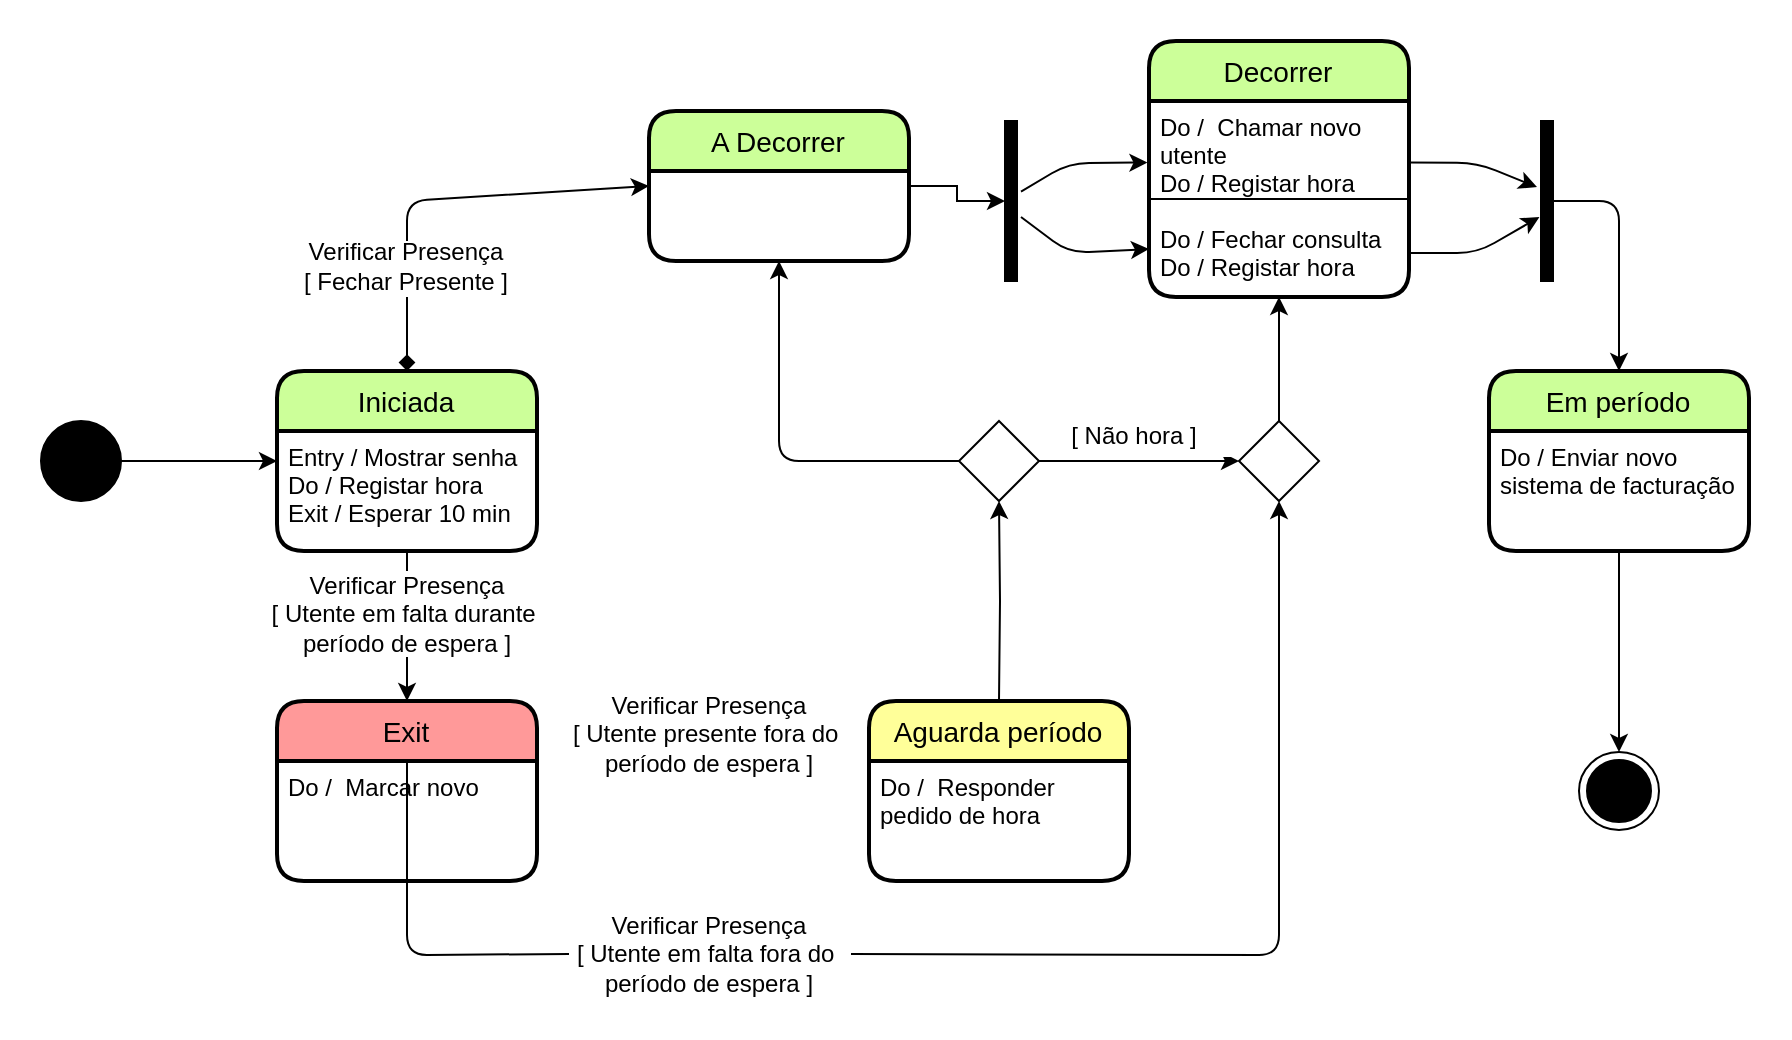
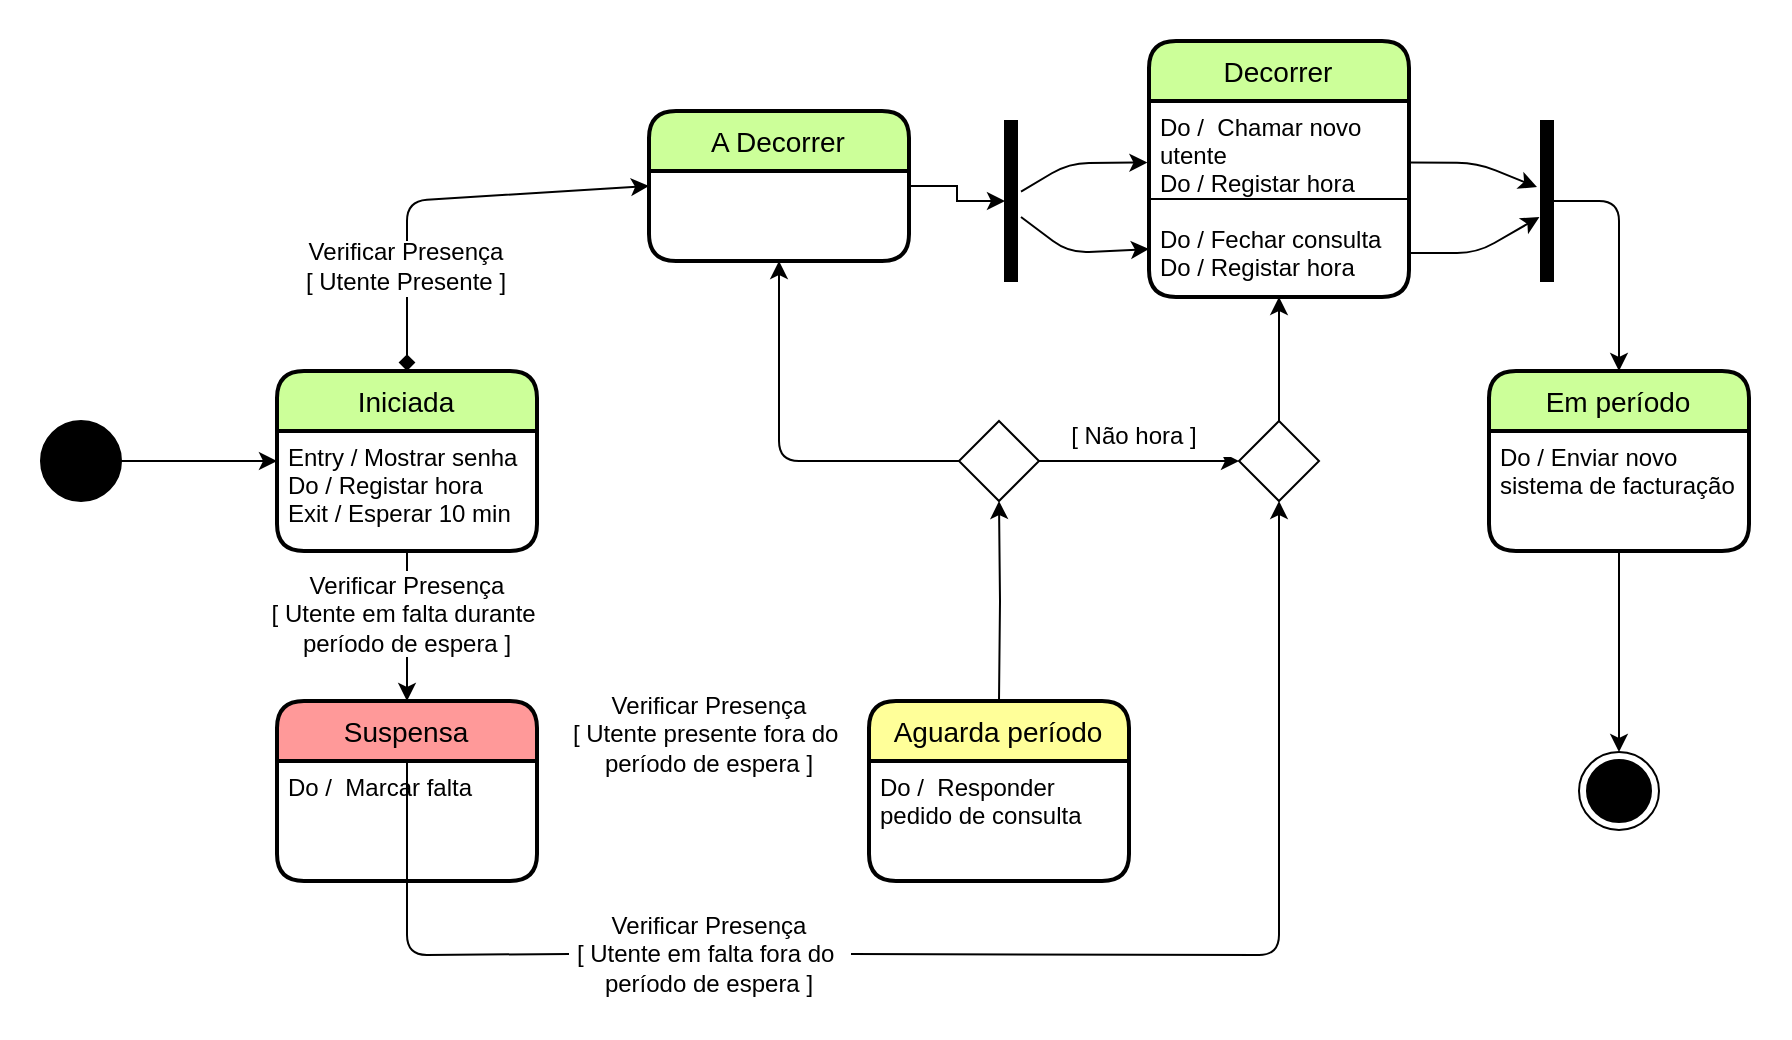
node "Verificar Presença [ Fechar Presente ]": label "Verificar Presença [ Fechar Presente ]" -> "Verificar Presença [ Utente Presente ]"
node "Exit": label "Exit" -> "Suspensa"
node "Do / Marcar novo": label "Do / Marcar novo" -> "Do / Marcar falta"
node "Do / Responder pedido de hora": label "Do / Responder pedido de hora" -> "Do / Responder pedido de consulta"
